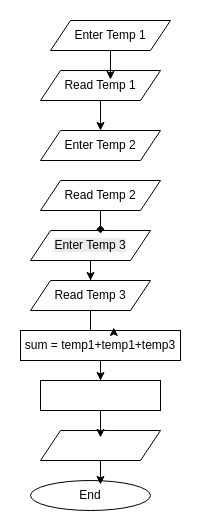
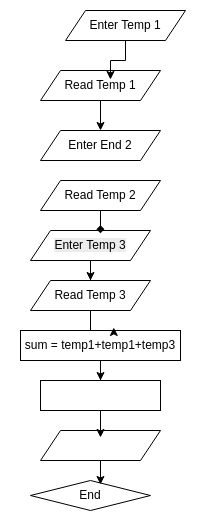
node "Enter Temp 1": moved (111, 36) -> (126, 26)
node "Enter Temp 2": label "Enter Temp 2" -> "Enter End 2"
node "End": shape ellipse -> diamond
